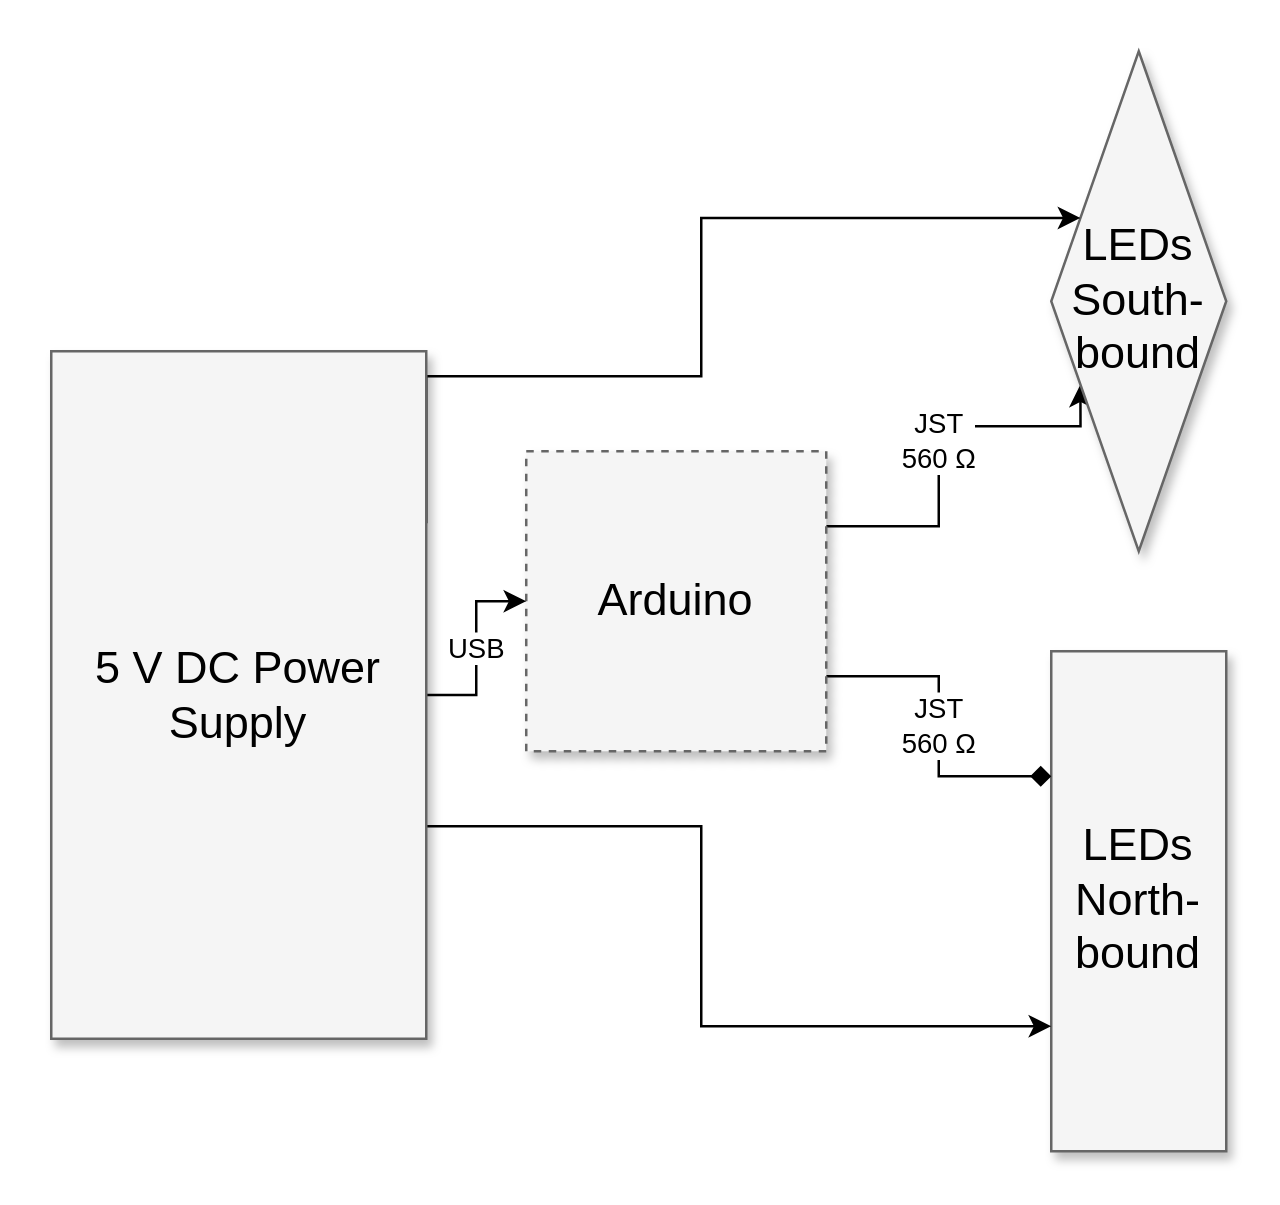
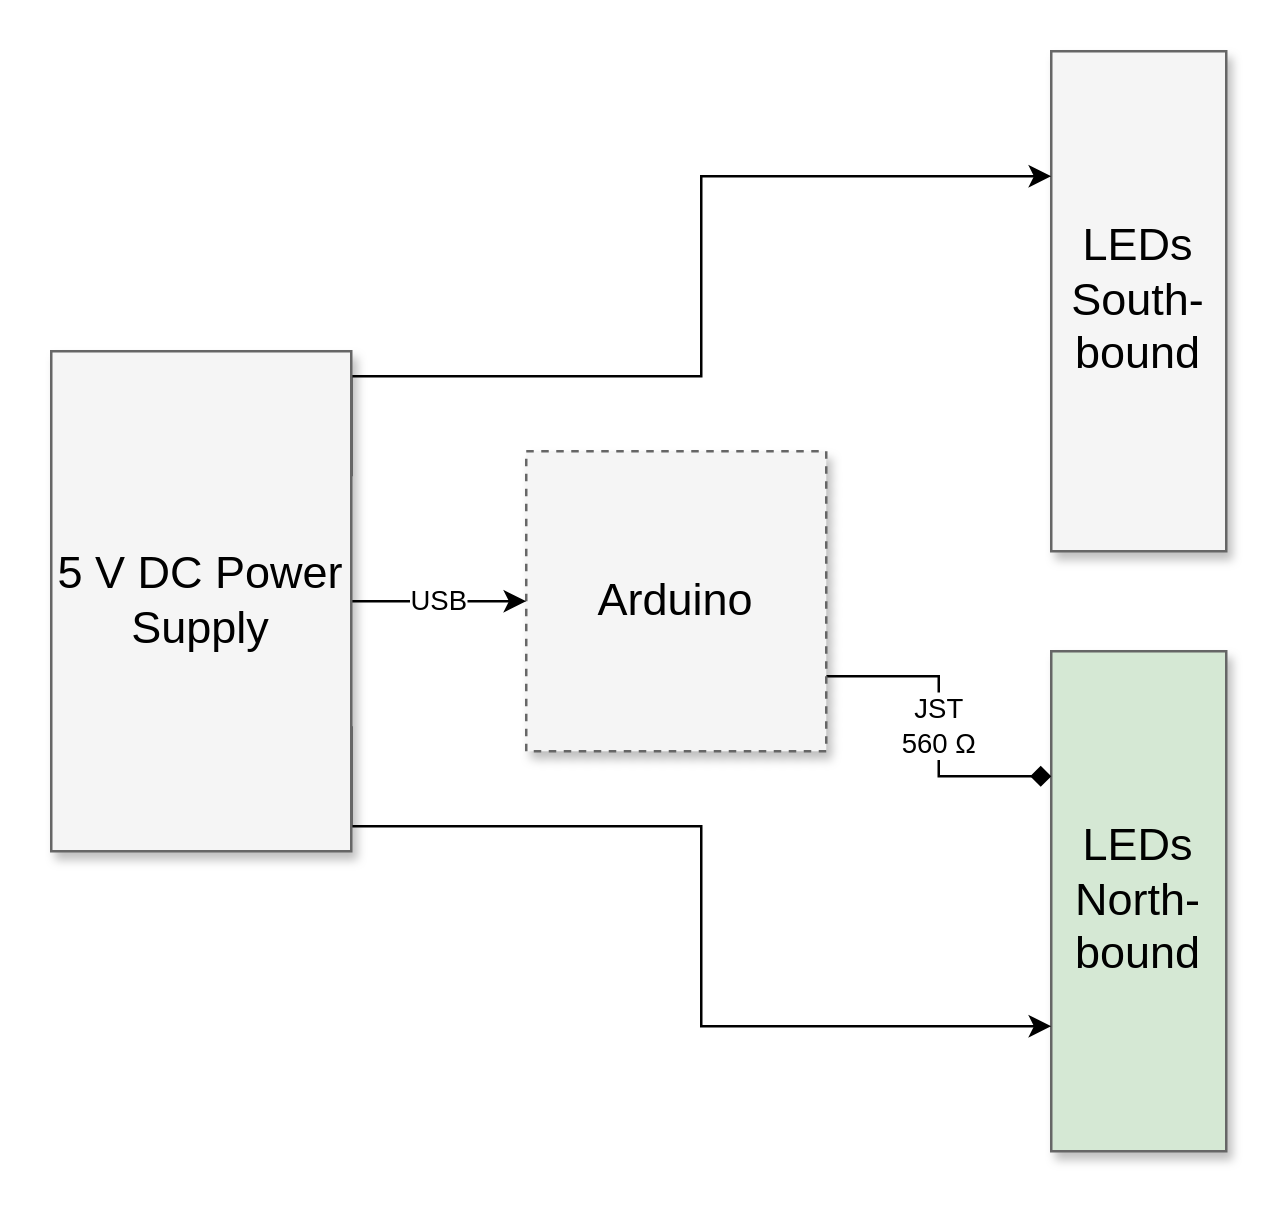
node "LEDs South-bound": shape diamond -> rectangle
edge "Arduino" -> "LEDs South-bound": removed, label "JST 560 Ω"
node "5 V DC Power Supply": size 375x688 -> 300x500
node "LEDs North-bound": fillcolor #f5f5f5 -> #d5e8d4
